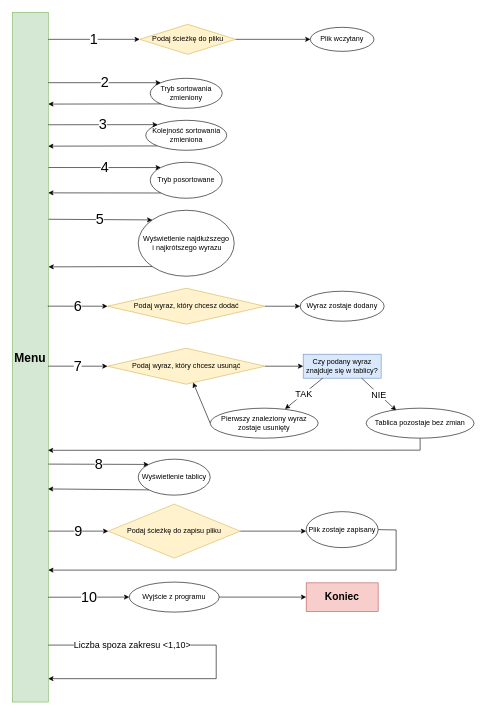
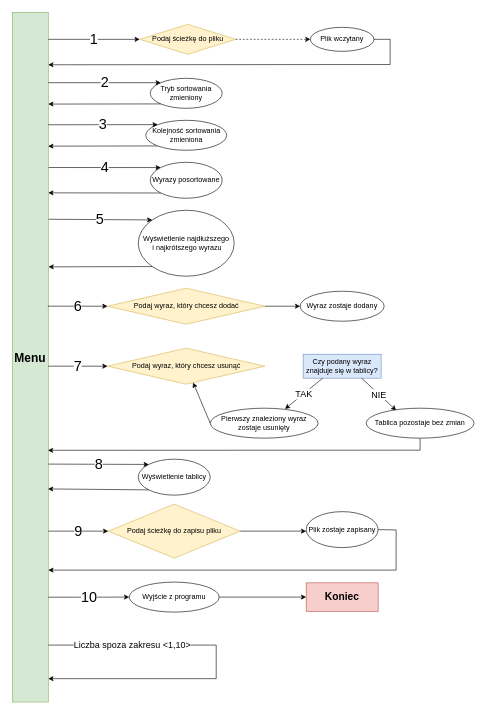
edge "Podaj ścieżkę do pliku" -> "Plik wczytany": style solid -> dashed
edge "Plik wczytany" -> "Menu": added
node "Tryb posortowane": label "Tryb posortowane" -> "Wyrazy posortowane"
edge "Podaj wyraz, który chcesz usunąć" -> "Czy podany wyraz znajduje się w tablicy?": removed
